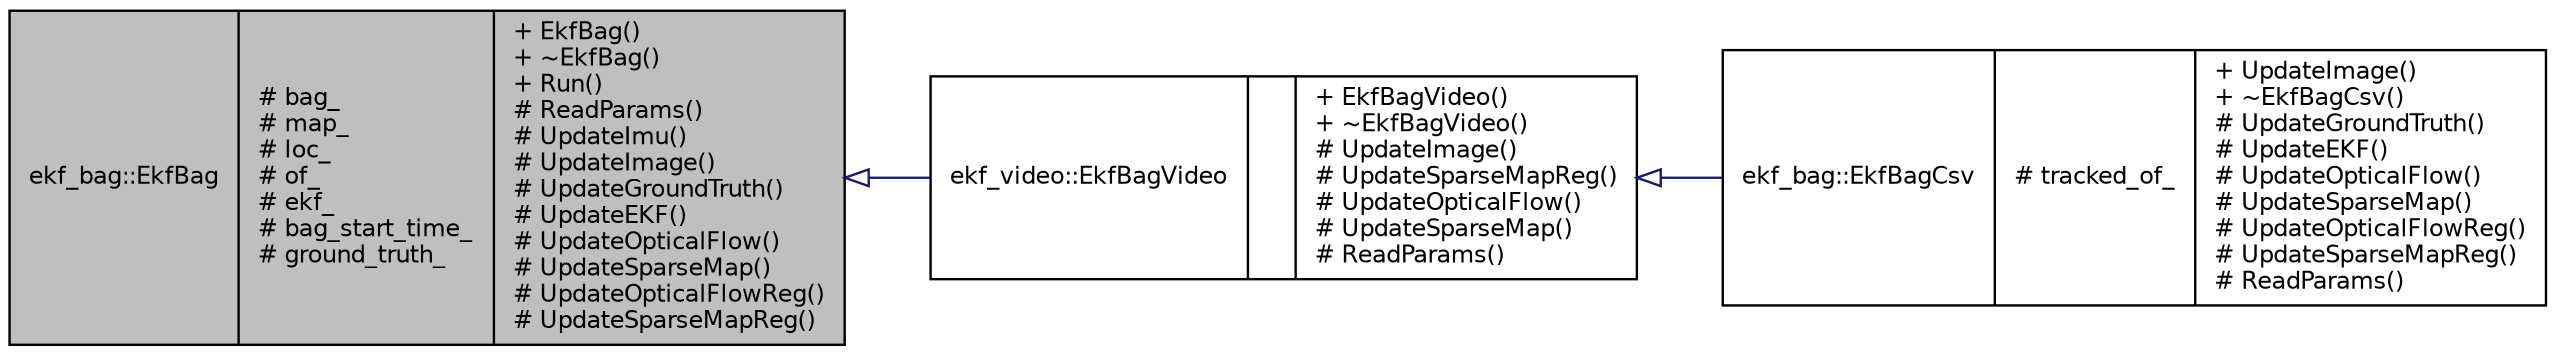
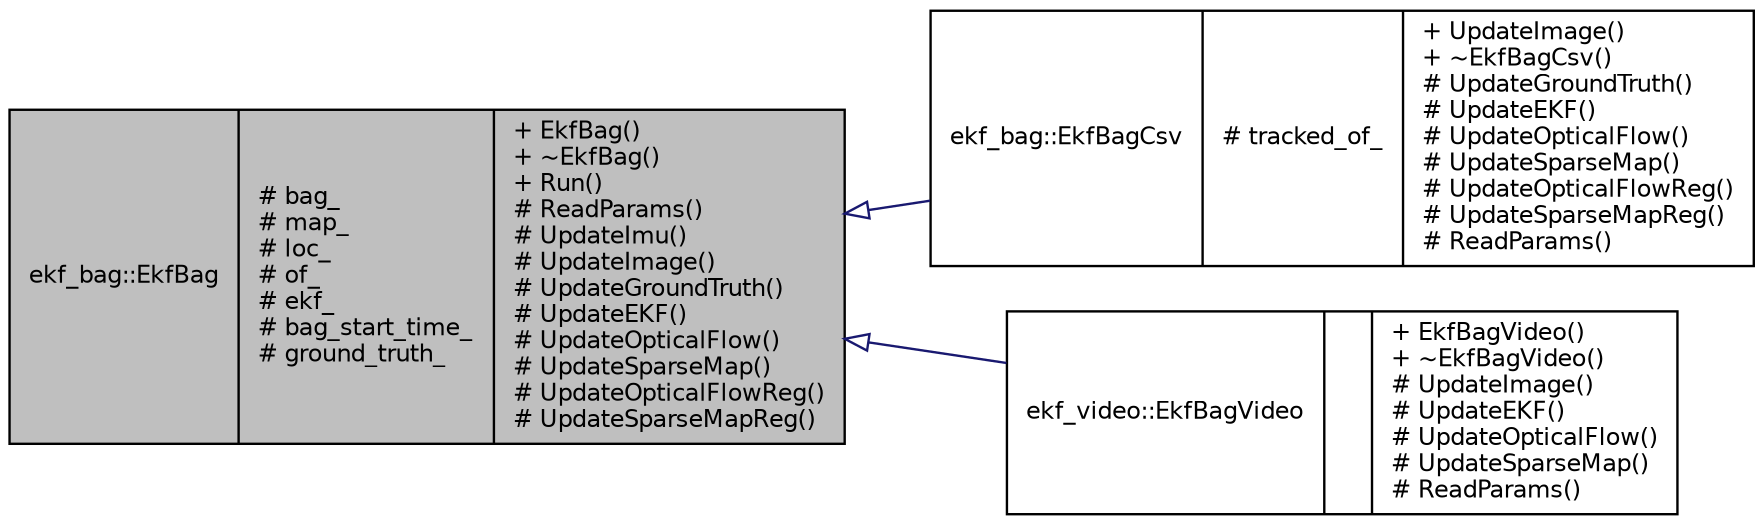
node "ekf_video::EkfBagVideo": text "# UpdateSparseMapReg()" -> "# UpdateEKF()"
edge "ekf_bag::EkfBagCsv" -> "ekf_video::EkfBagVideo": now "ekf_bag::EkfBagCsv" -> "ekf_bag::EkfBag"
